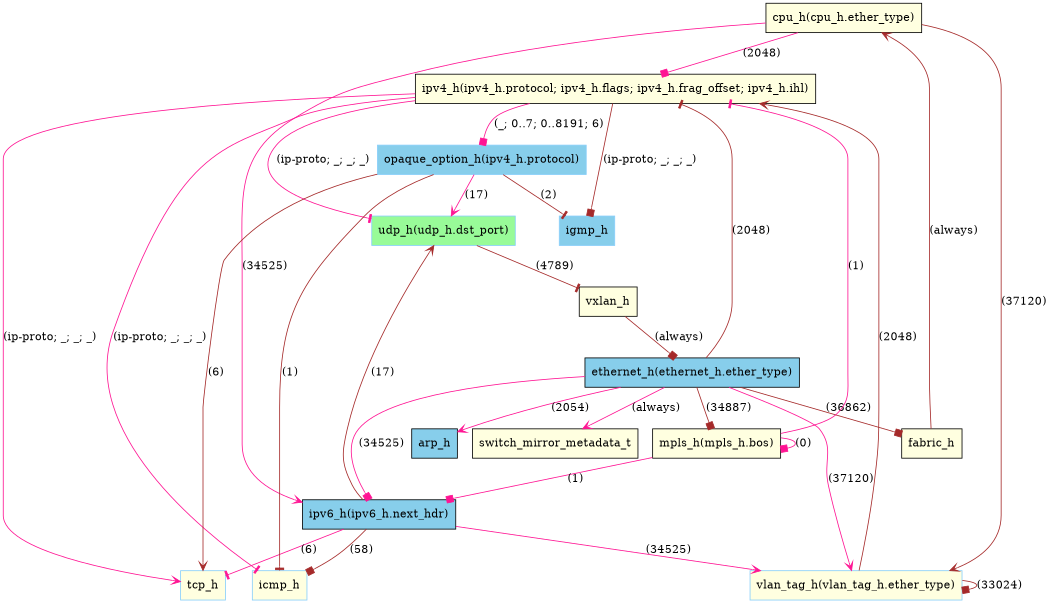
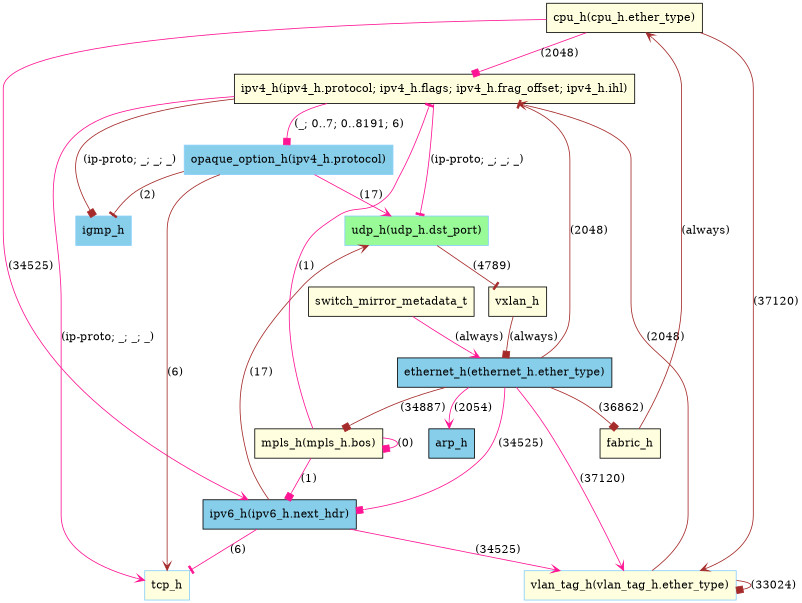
edge "ethernet_h(ethernet_h.ether_type)" -> "switch_mirror_metadata_t": reversed
node "icmp_h": removed
